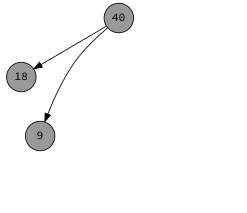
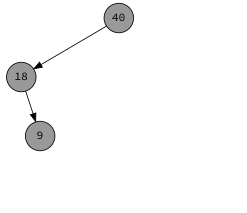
edge "40" -> "9": now "18" -> "9"
